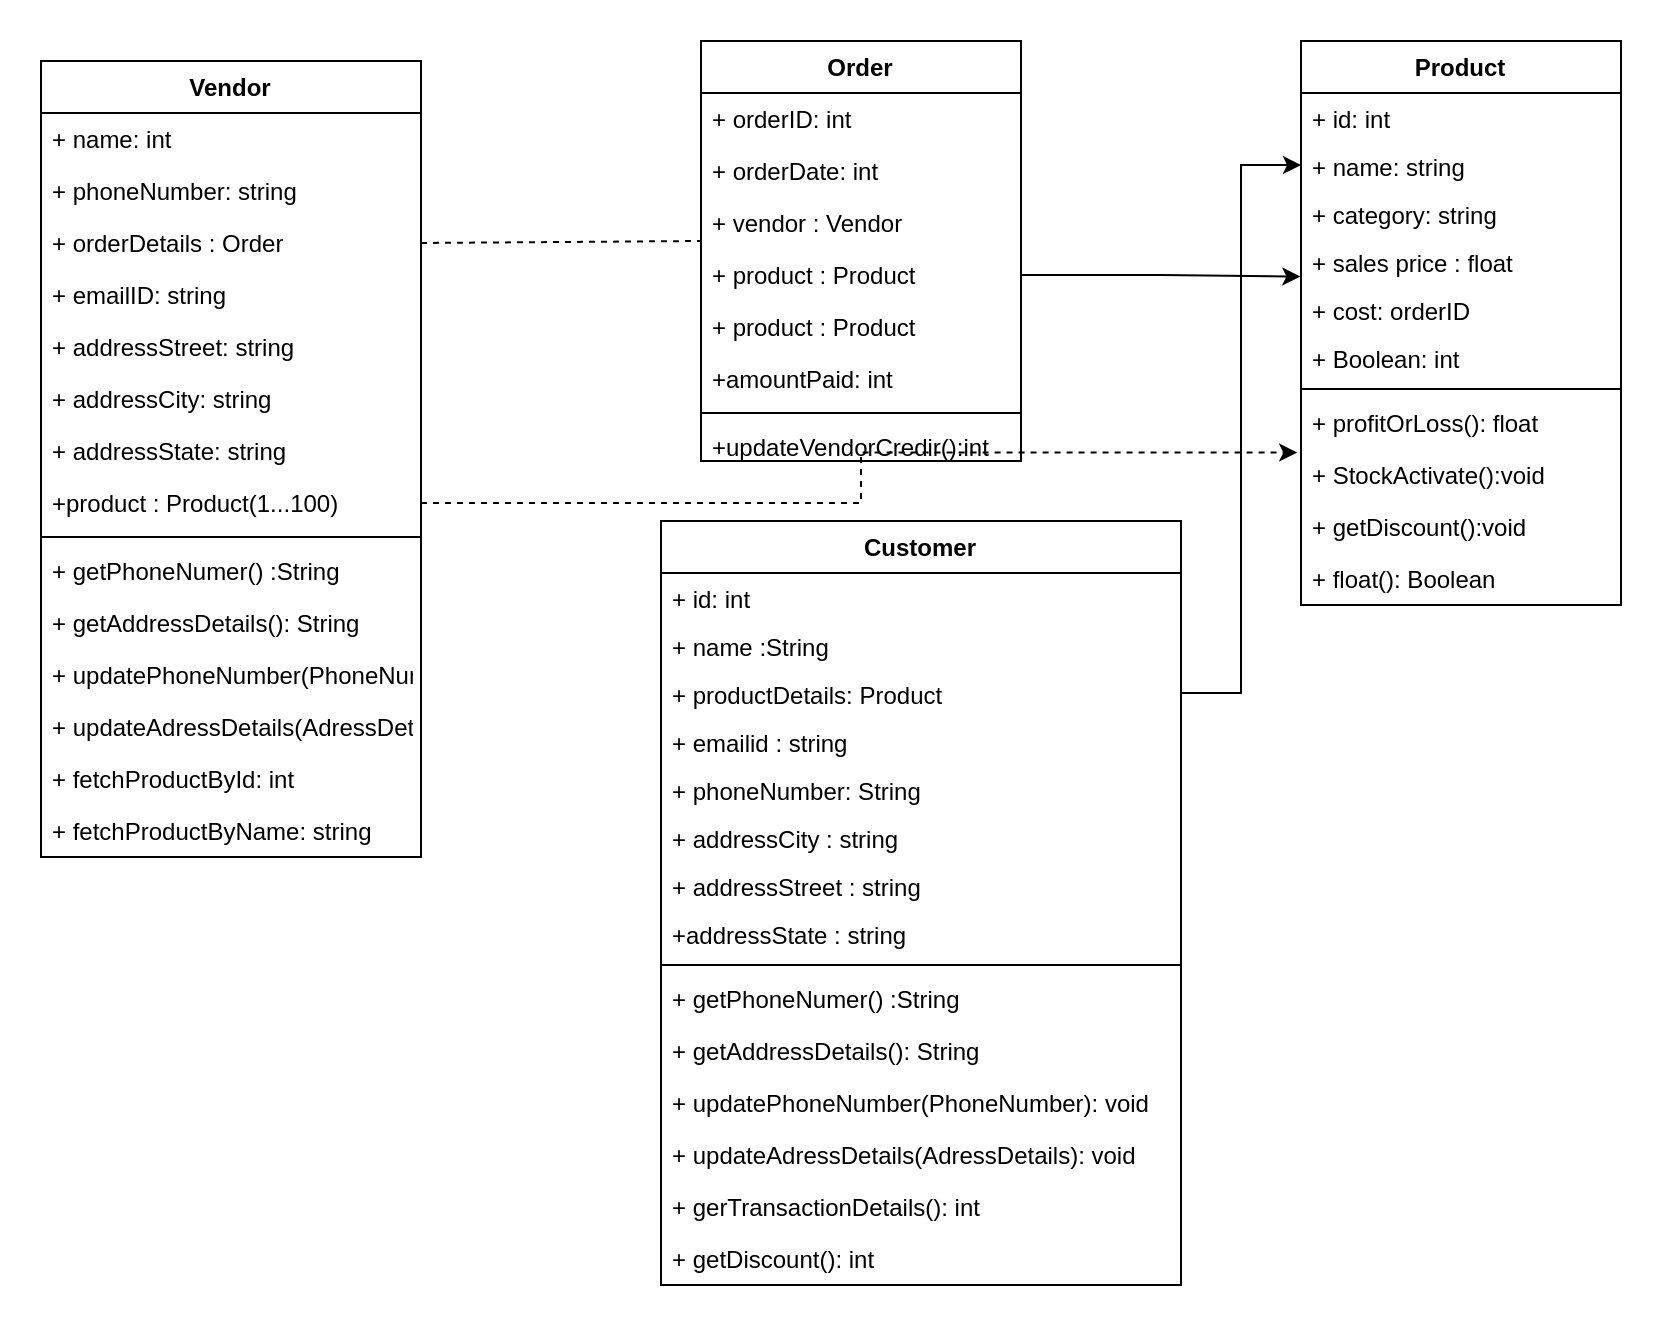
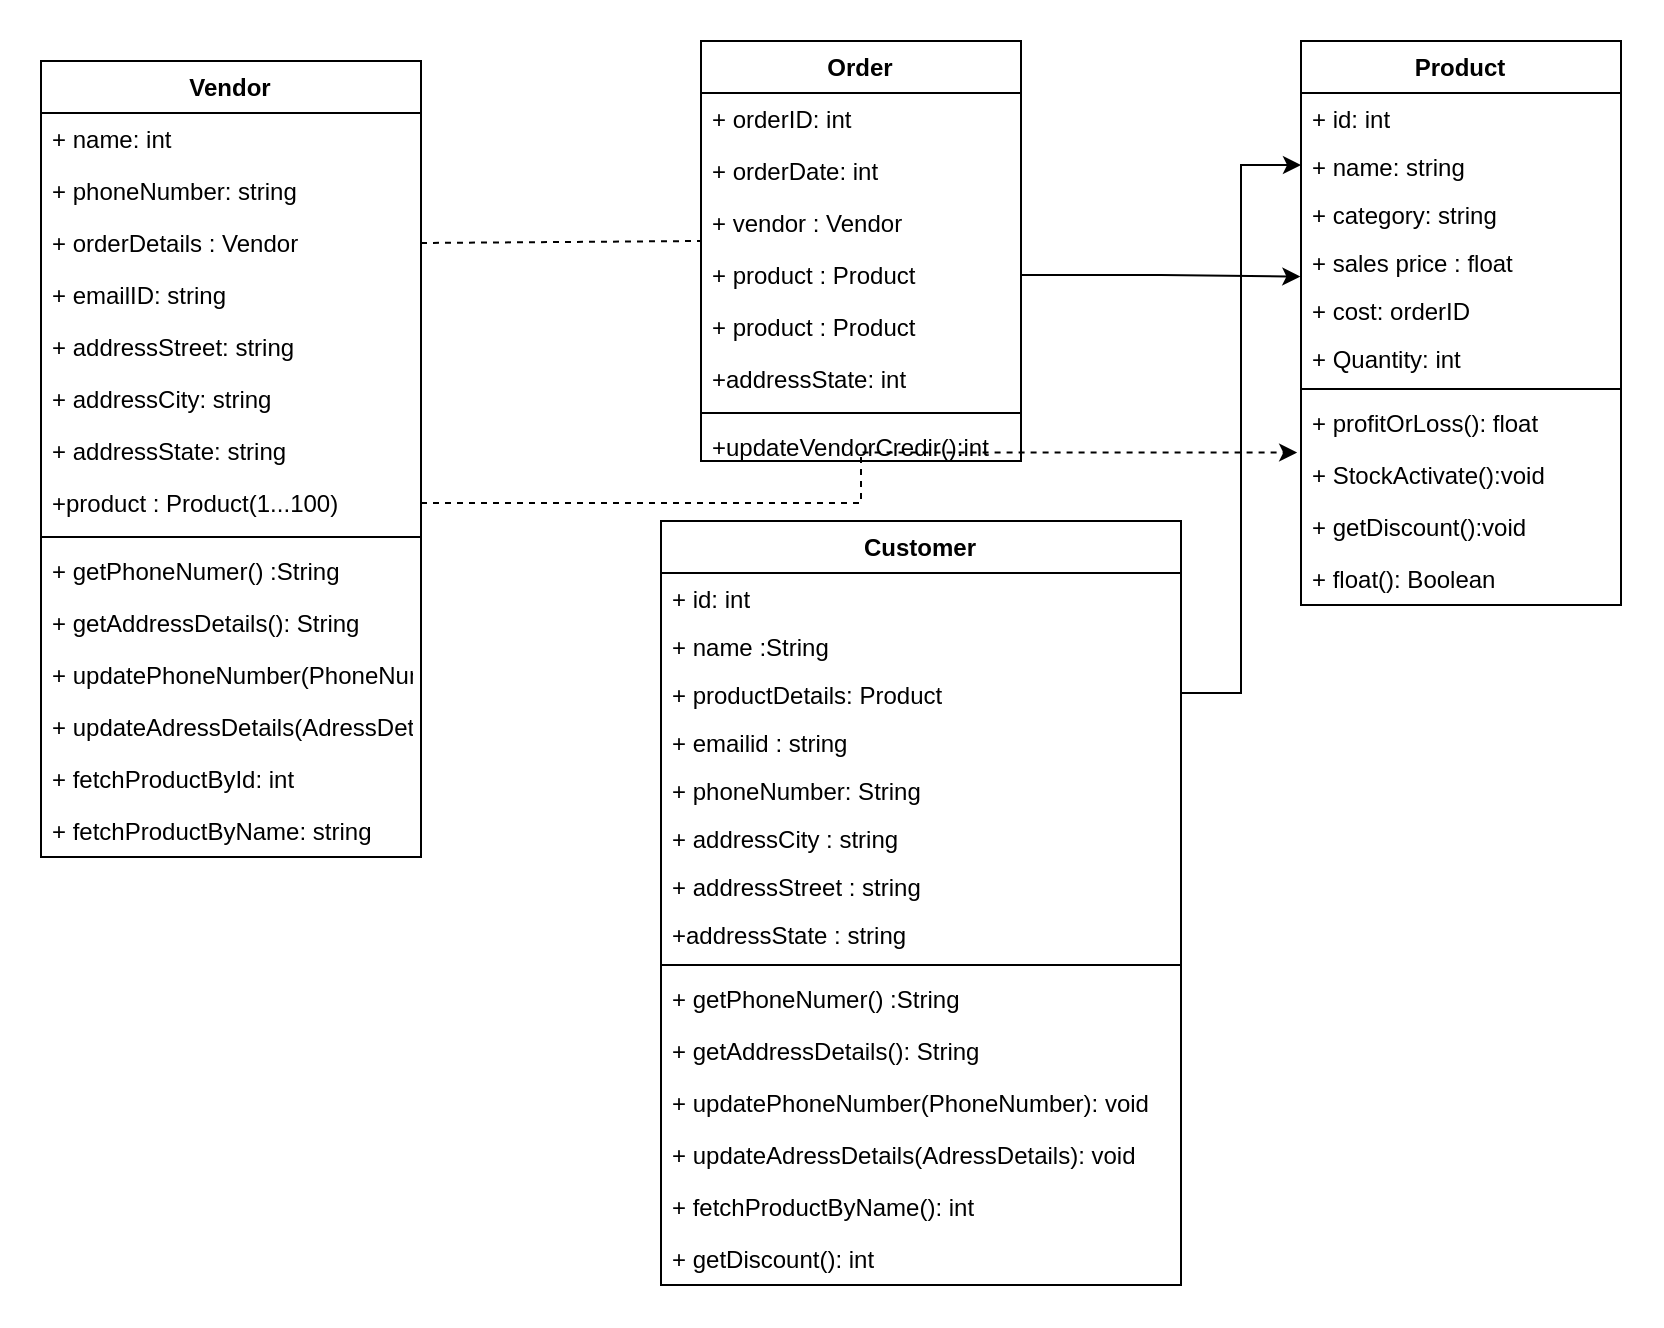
node "+ orderDetails : Order": label "+ orderDetails : Order" -> "+ orderDetails : Vendor"
node "+ Boolean: int": label "+ Boolean: int" -> "+ Quantity: int"
node "+amountPaid: int": label "+amountPaid: int" -> "+addressState: int"
node "+ gerTransactionDetails(): int": label "+ gerTransactionDetails(): int" -> "+ fetchProductByName(): int"
